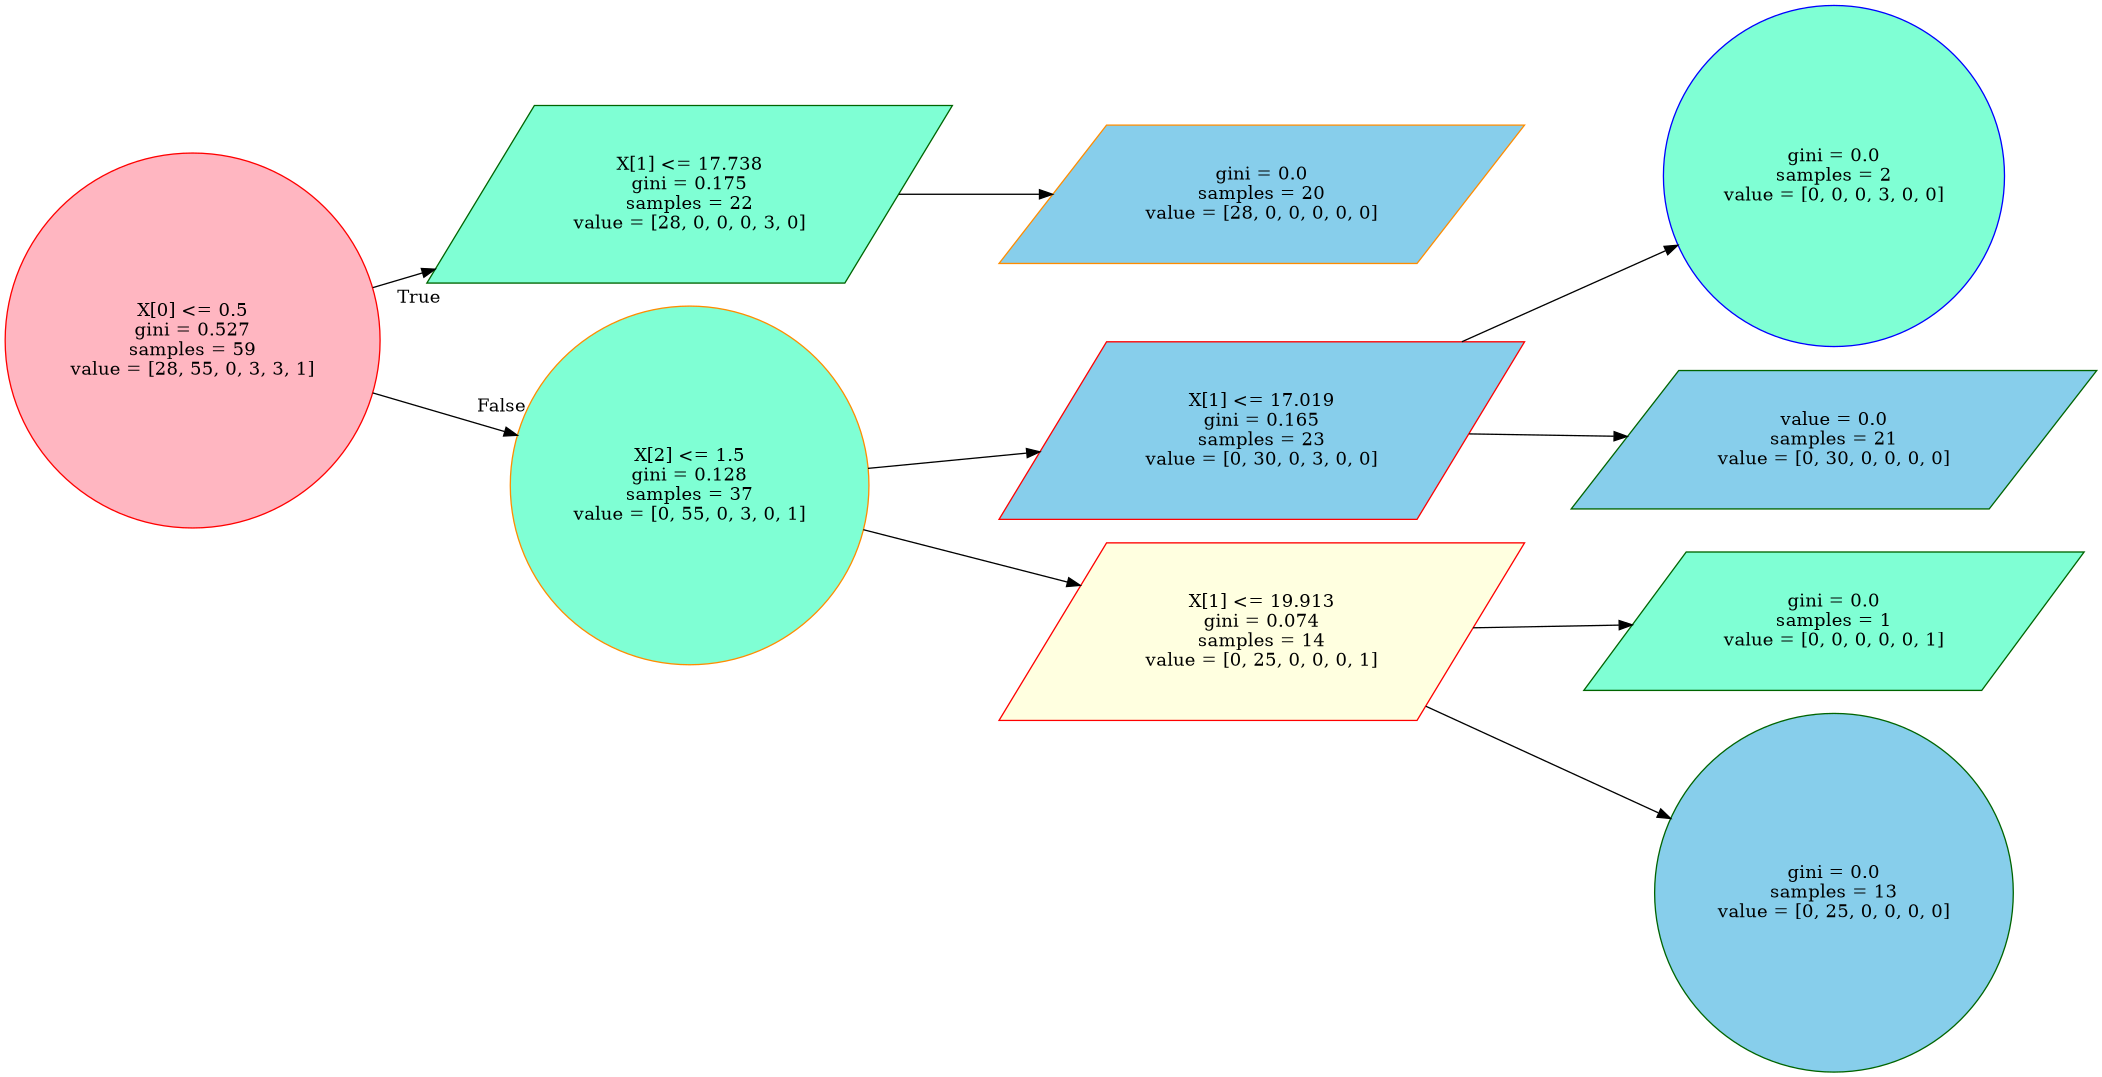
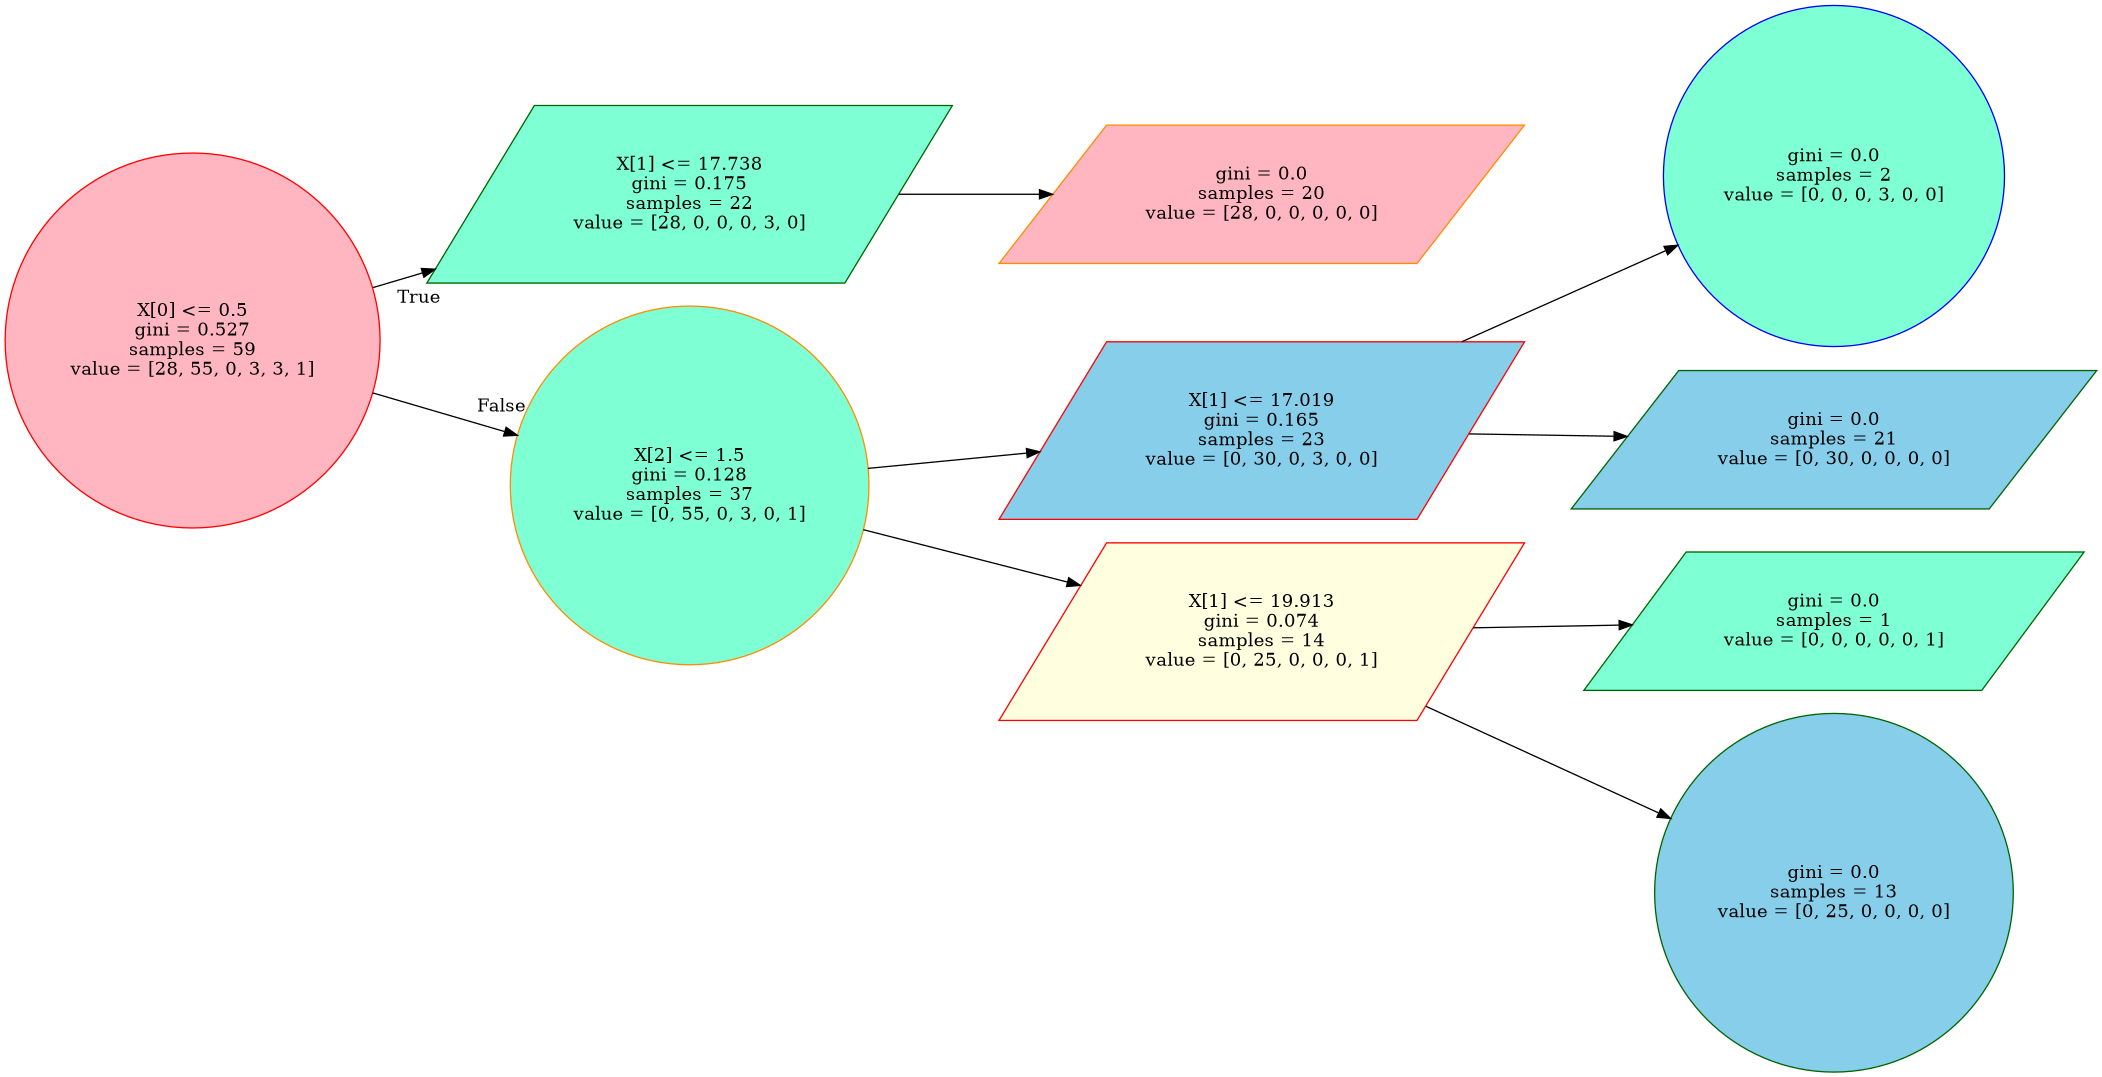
node "gini = 0.0 samples = 20 value = [28, 0, 0, 0, 0, 0]": fillcolor skyblue -> lightpink
node "value = 0.0 samples = 21 value = [0, 30, 0, 0, 0, 0]": label "value = 0.0 samples = 21 value = [0, 30, 0, 0, 0, 0]" -> "gini = 0.0 samples = 21 value = [0, 30, 0, 0, 0, 0]"
